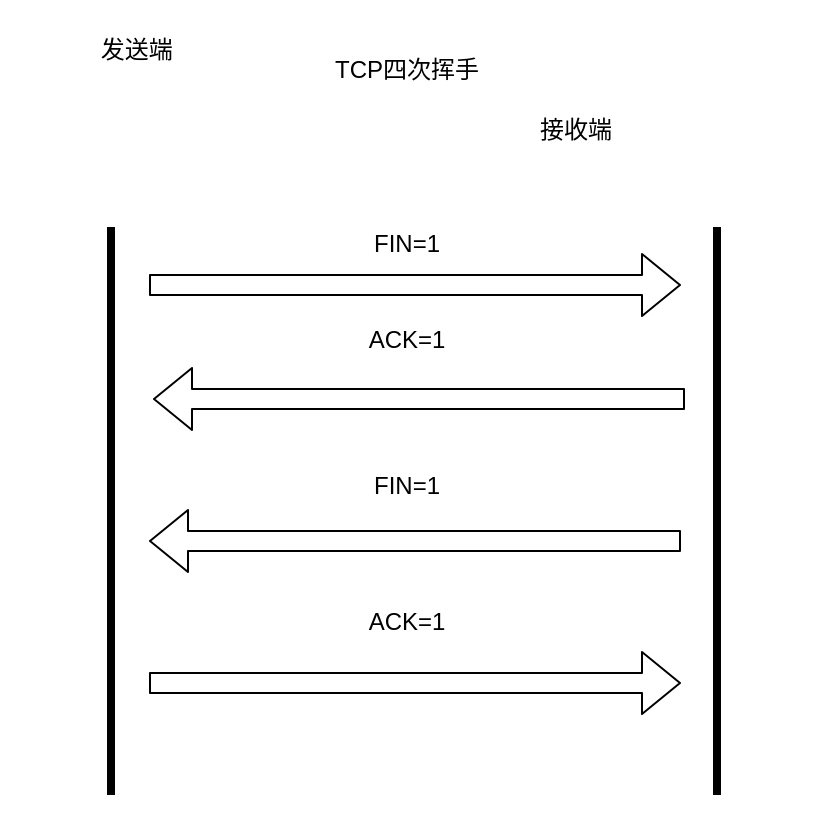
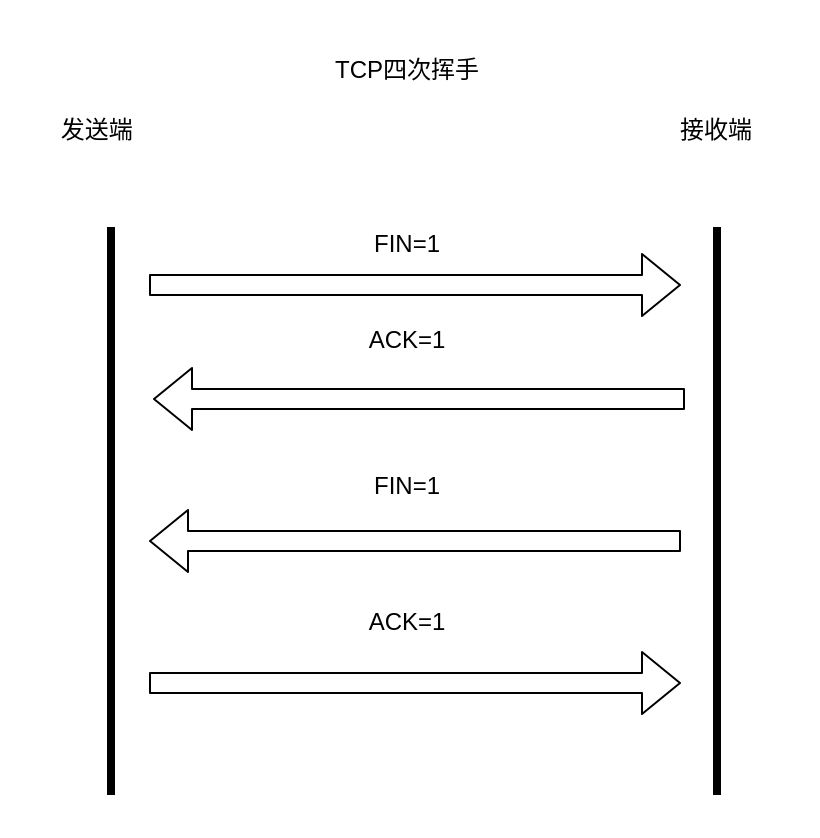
node "发送端": moved (141, 51) -> (101, 131)
node "接收端": moved (577, 131) -> (717, 131)
